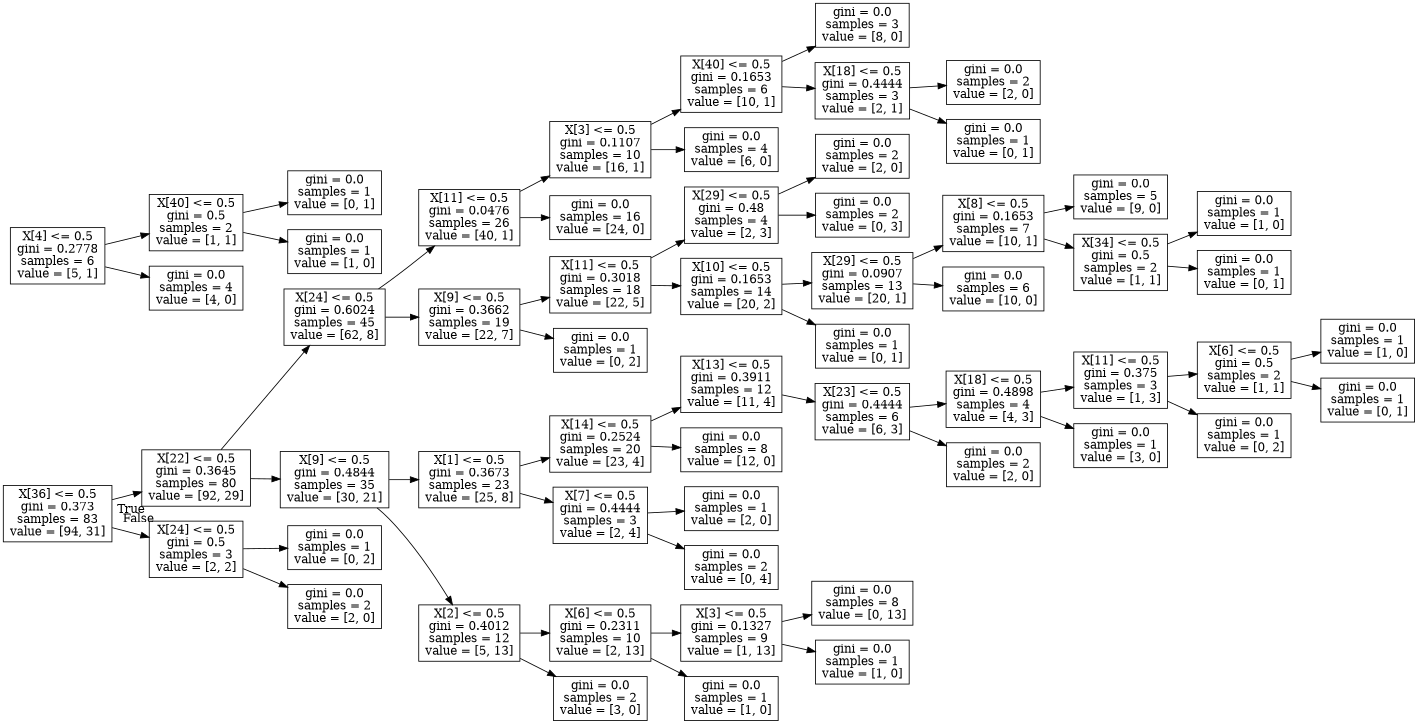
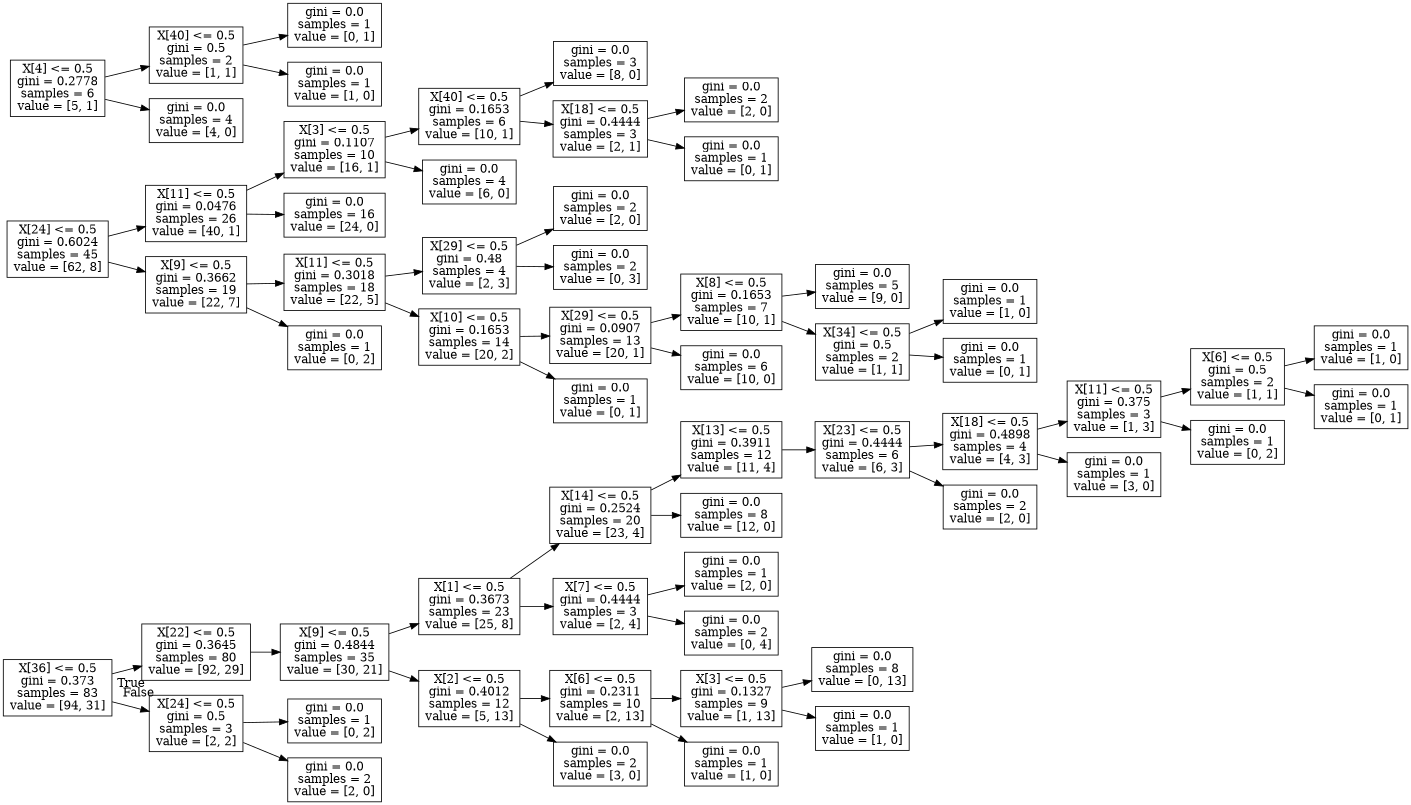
edge "X[22] <= 0.5 gini = 0.3645 samples = 80 value = [92, 29]" -> "X[24] <= 0.5 gini = 0.6024 samples = 45 value = [62, 8]": removed
